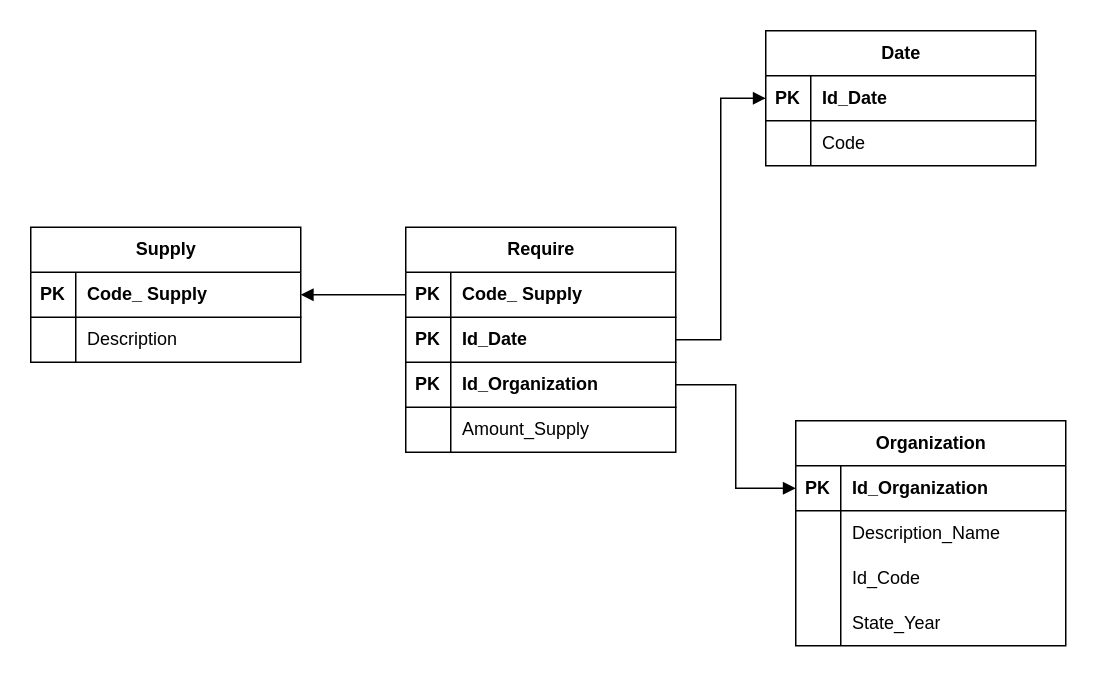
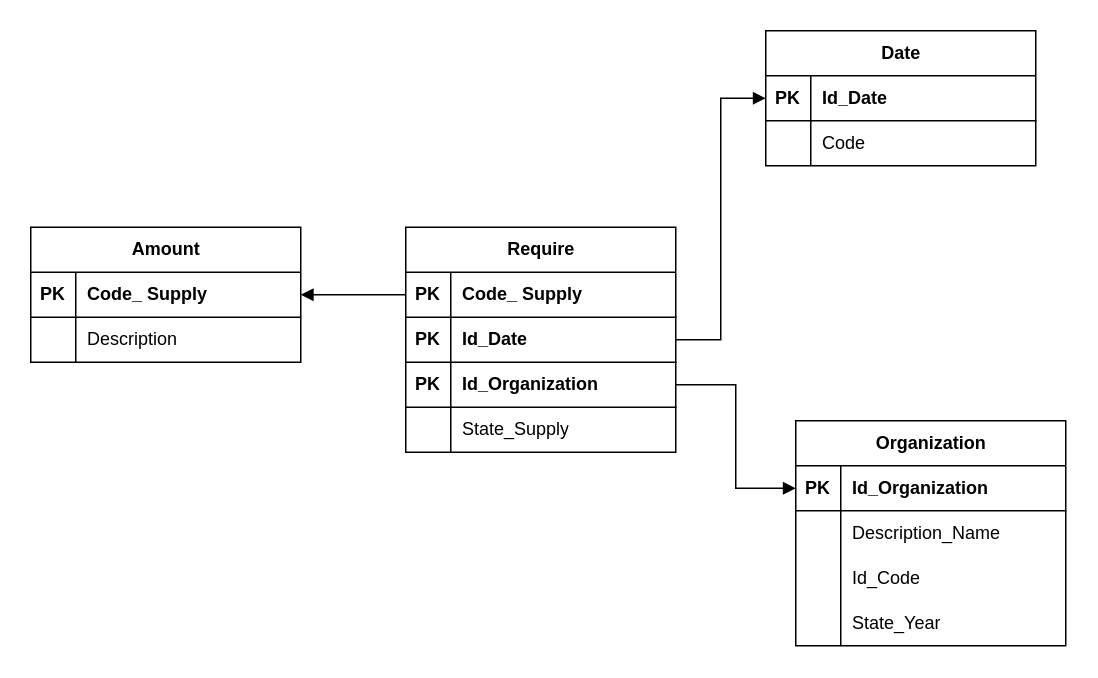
node "Supply": label "Supply" -> "Amount"
node "Amount_Supply": label "Amount_Supply" -> "State_Supply"
